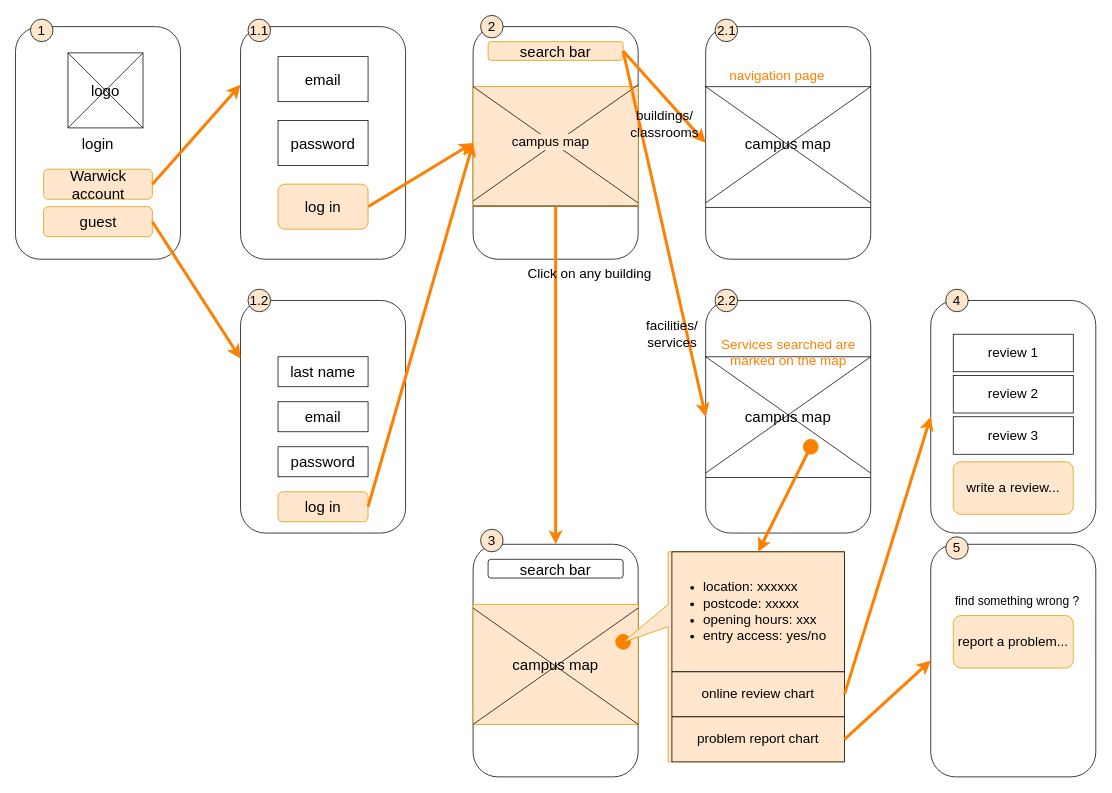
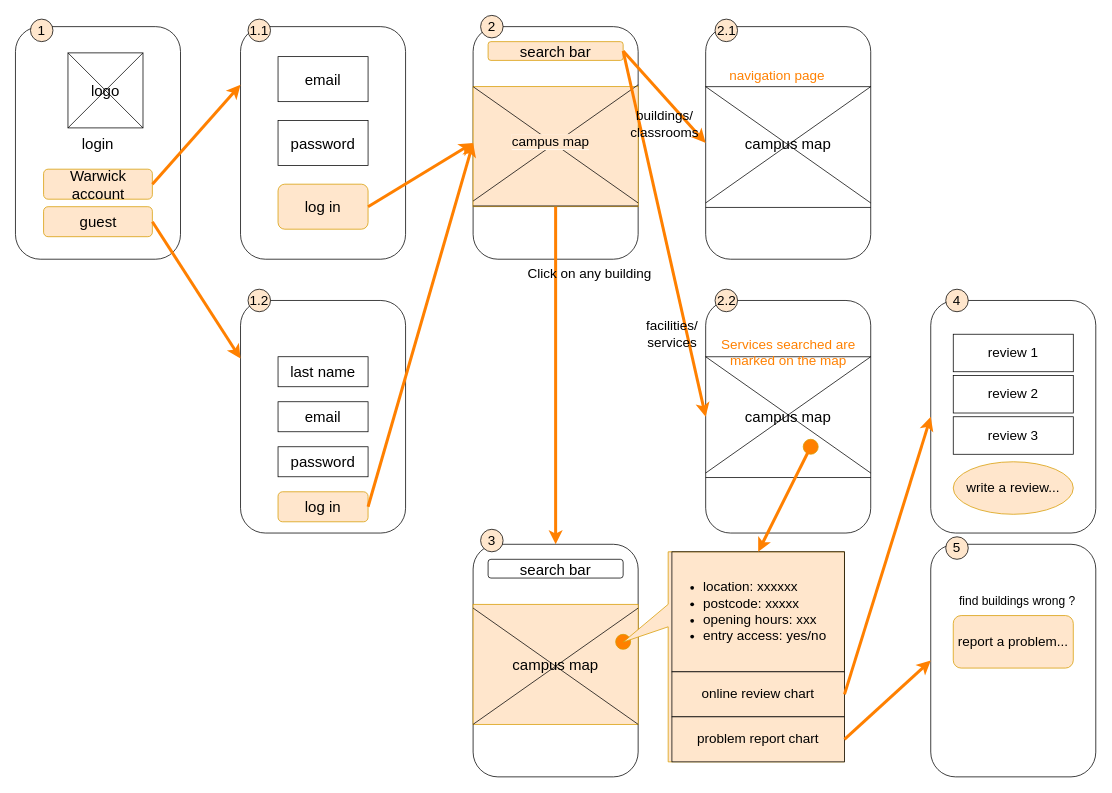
node "write a review...": shape rounded rectangle -> ellipse
node "find something wrong ?": label "find something wrong ?" -> "find buildings wrong ?"
